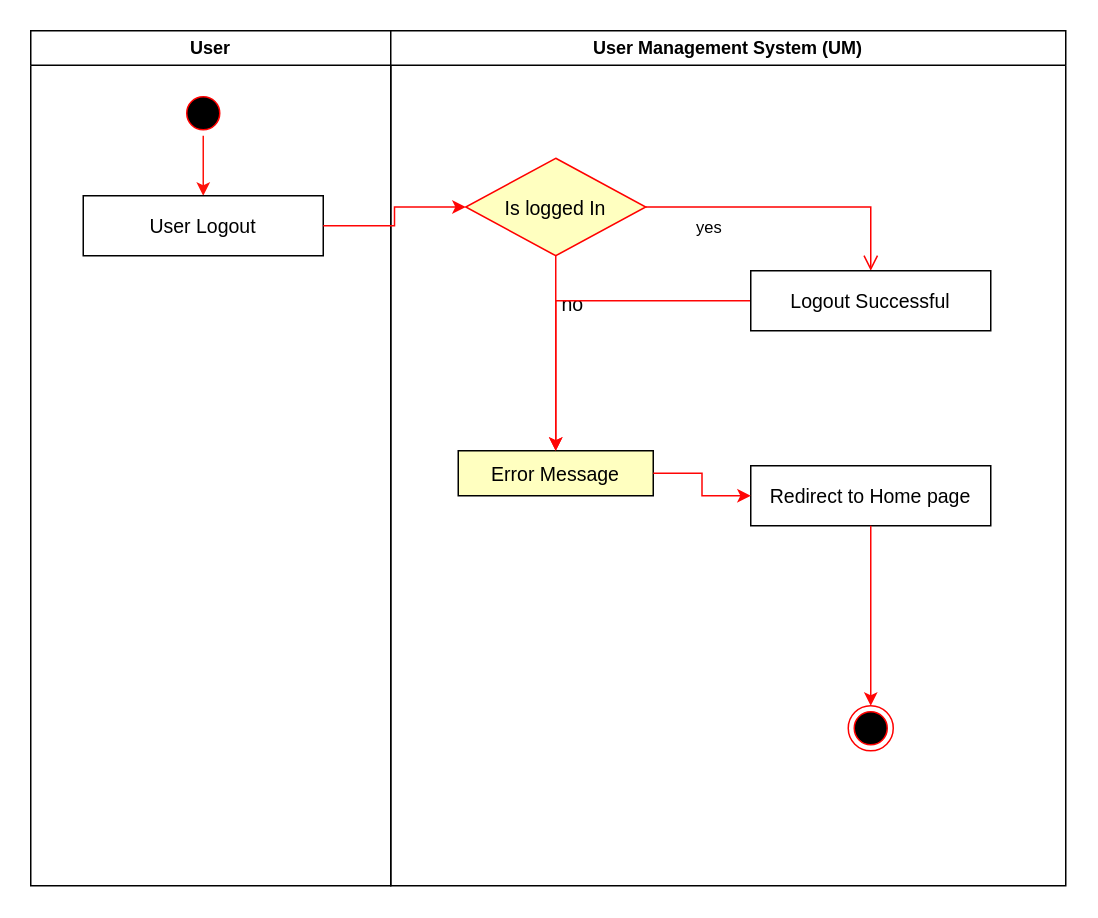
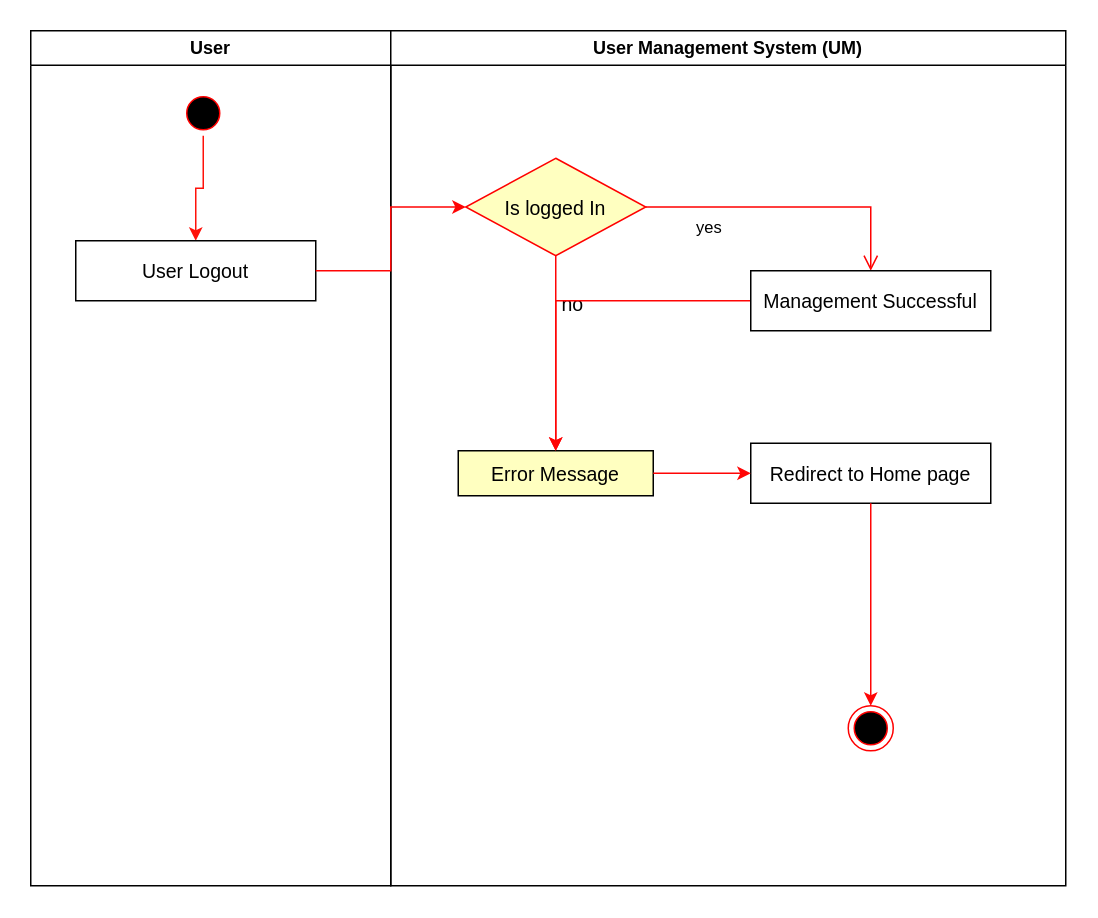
node "User Logout": moved (203, 226) -> (196, 271)
node "Logout Successful": label "Logout Successful" -> "Management Successful"
node "Redirect to Home page": moved (871, 496) -> (871, 473)
